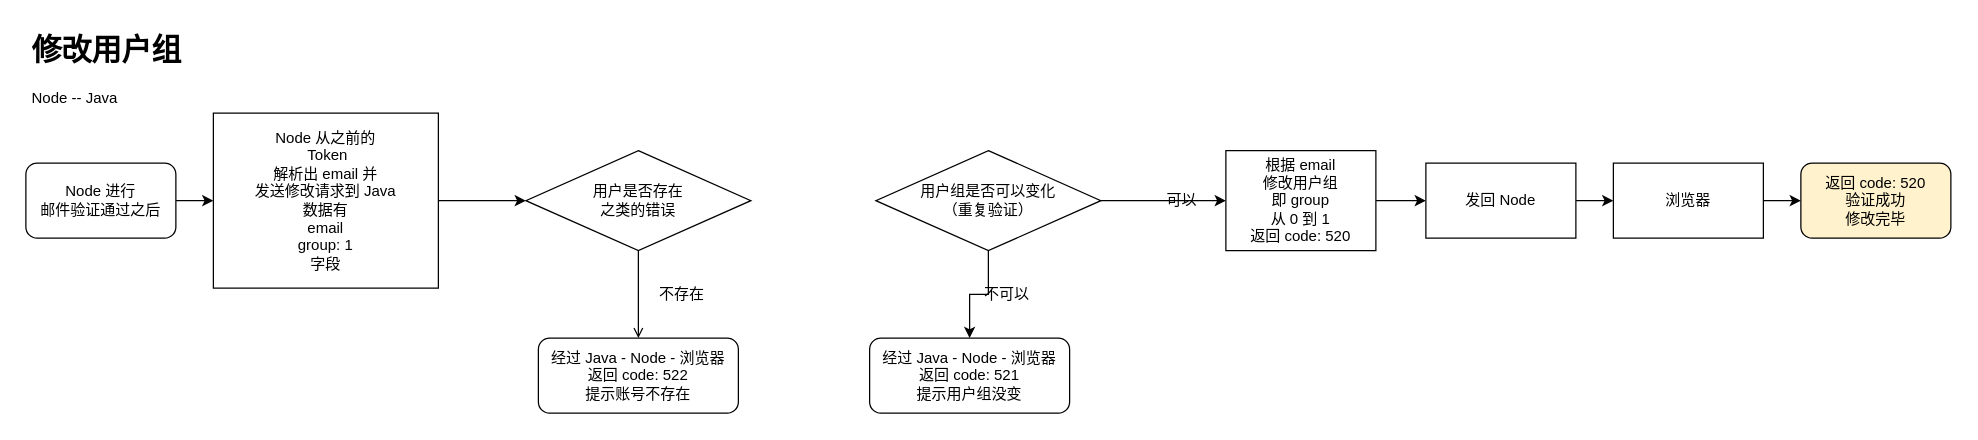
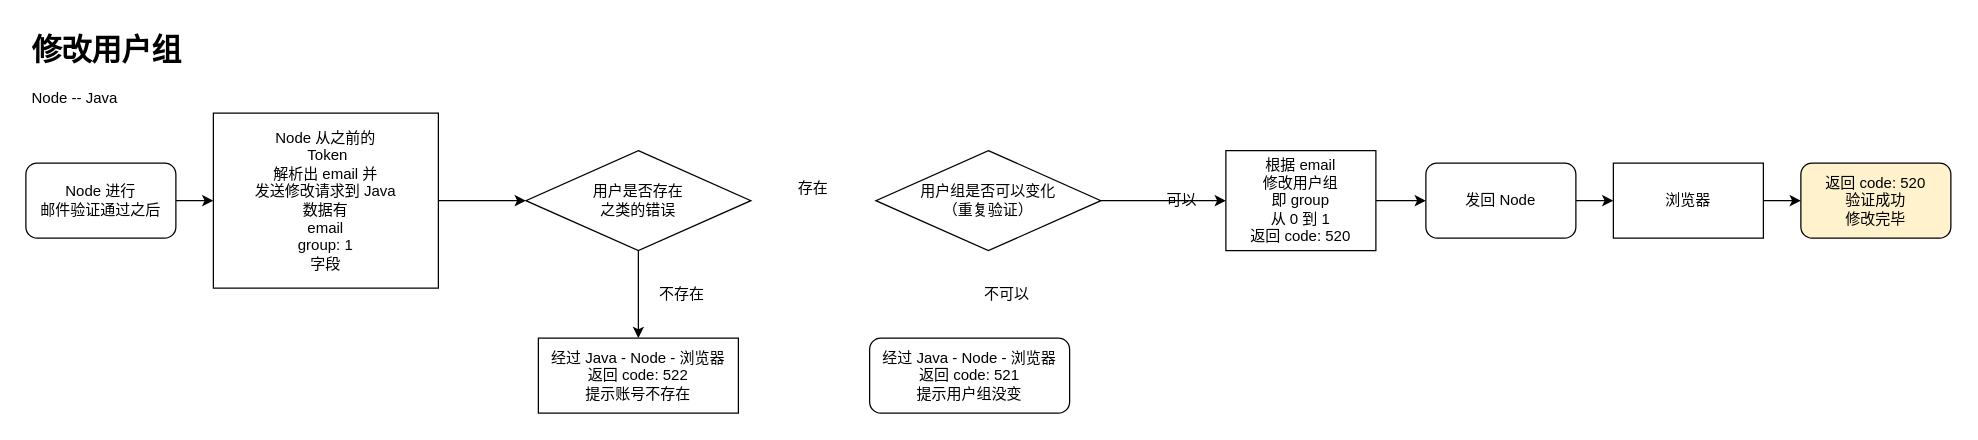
node "存在": added
node "发回 Node": shape rectangle -> rounded rectangle
edge "用户组是否可以变化 （重复验证）" -> "经过 Java - Node - 浏览器 返回 code: 521 提示用户组没变": removed
edge "用户是否存在 之类的错误" -> "经过 Java - Node - 浏览器 返回 code: 522 提示账号不存在": arrowhead open -> classic
node "经过 Java - Node - 浏览器 返回 code: 522 提示账号不存在": shape rounded rectangle -> rectangle
